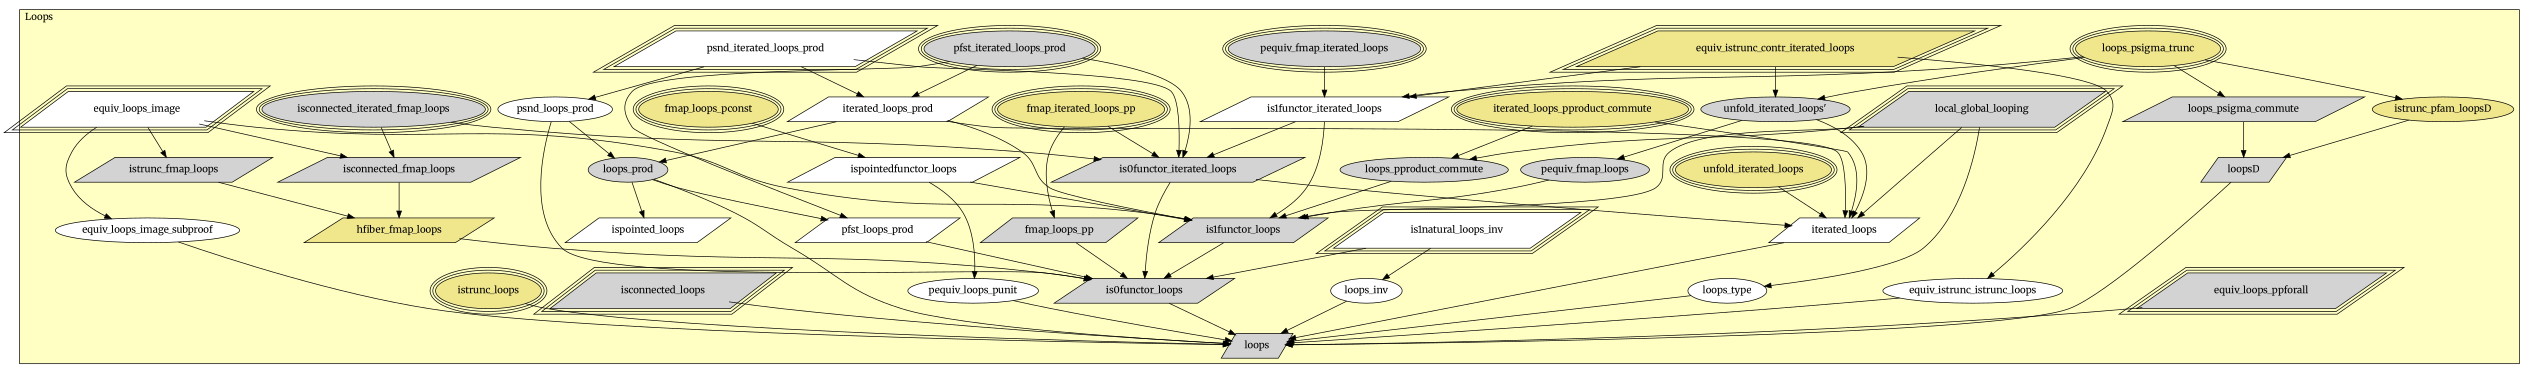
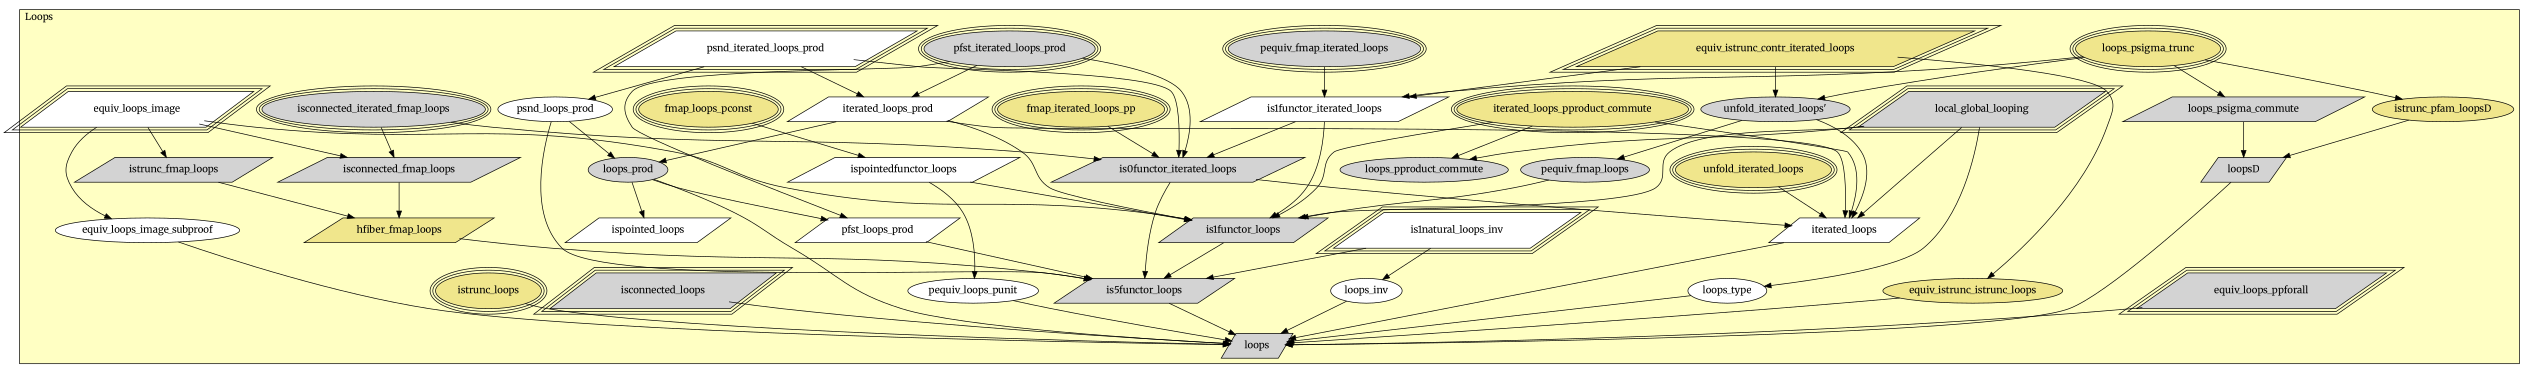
edge "loops_pproduct_commute" -> "is1functor_loops": now "iterated_loops_pproduct_commute" -> "is1functor_loops"
node "fmap_loops_pp": removed
node "is0functor_loops": label "is0functor_loops" -> "is5functor_loops"
node "equiv_istrunc_istrunc_loops": fillcolor white -> khaki
